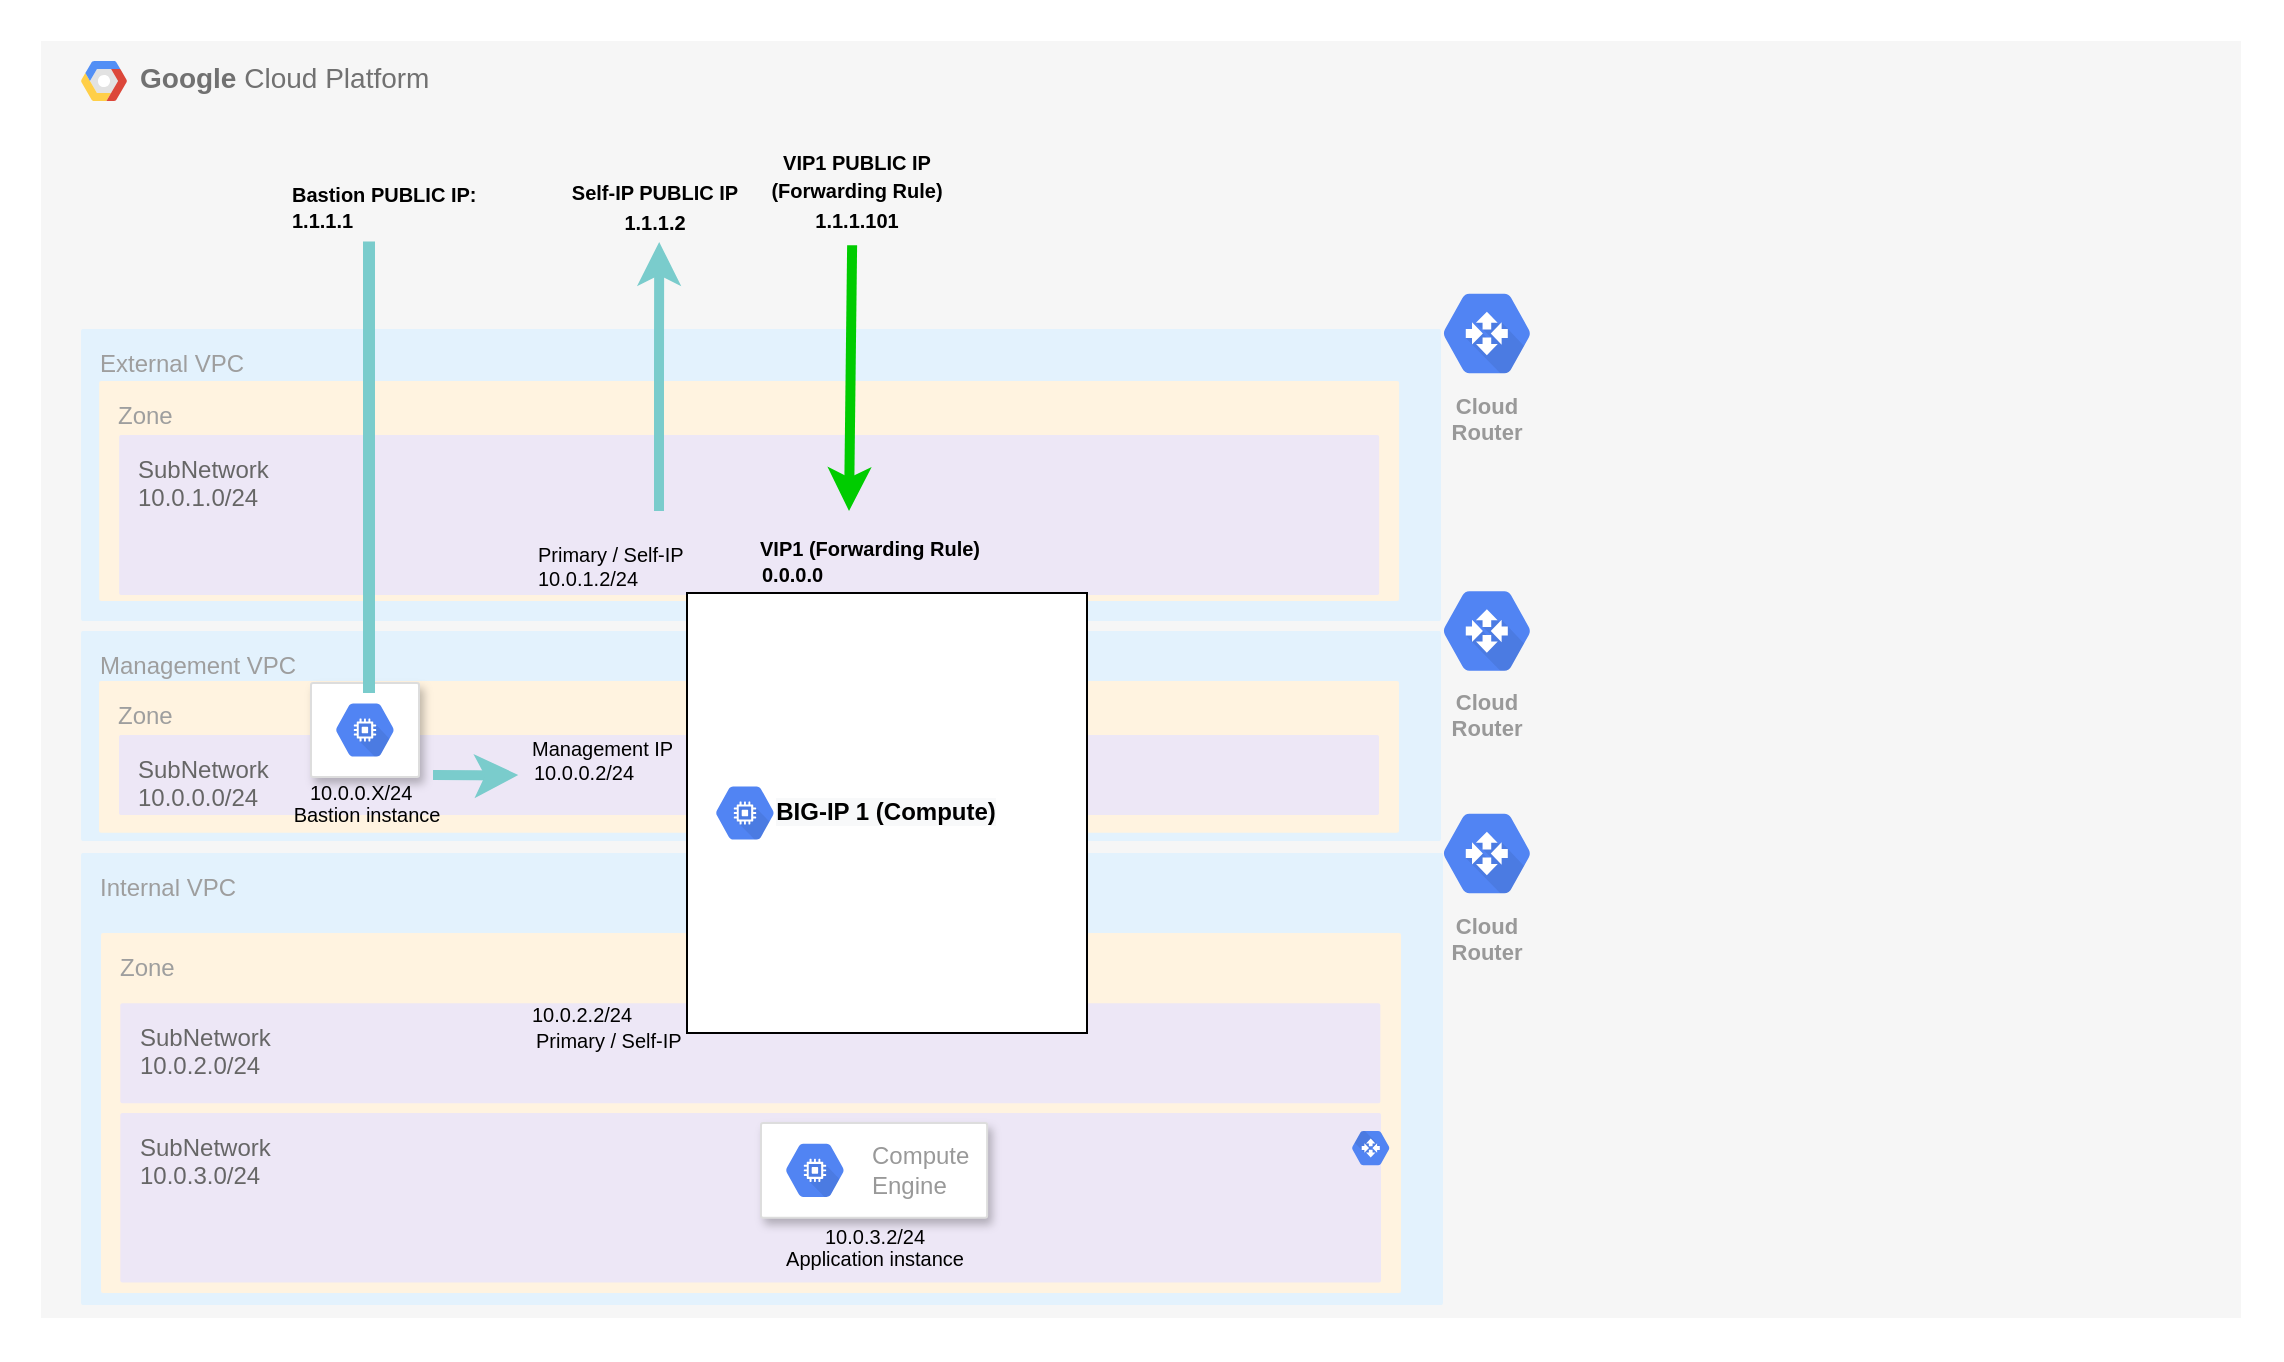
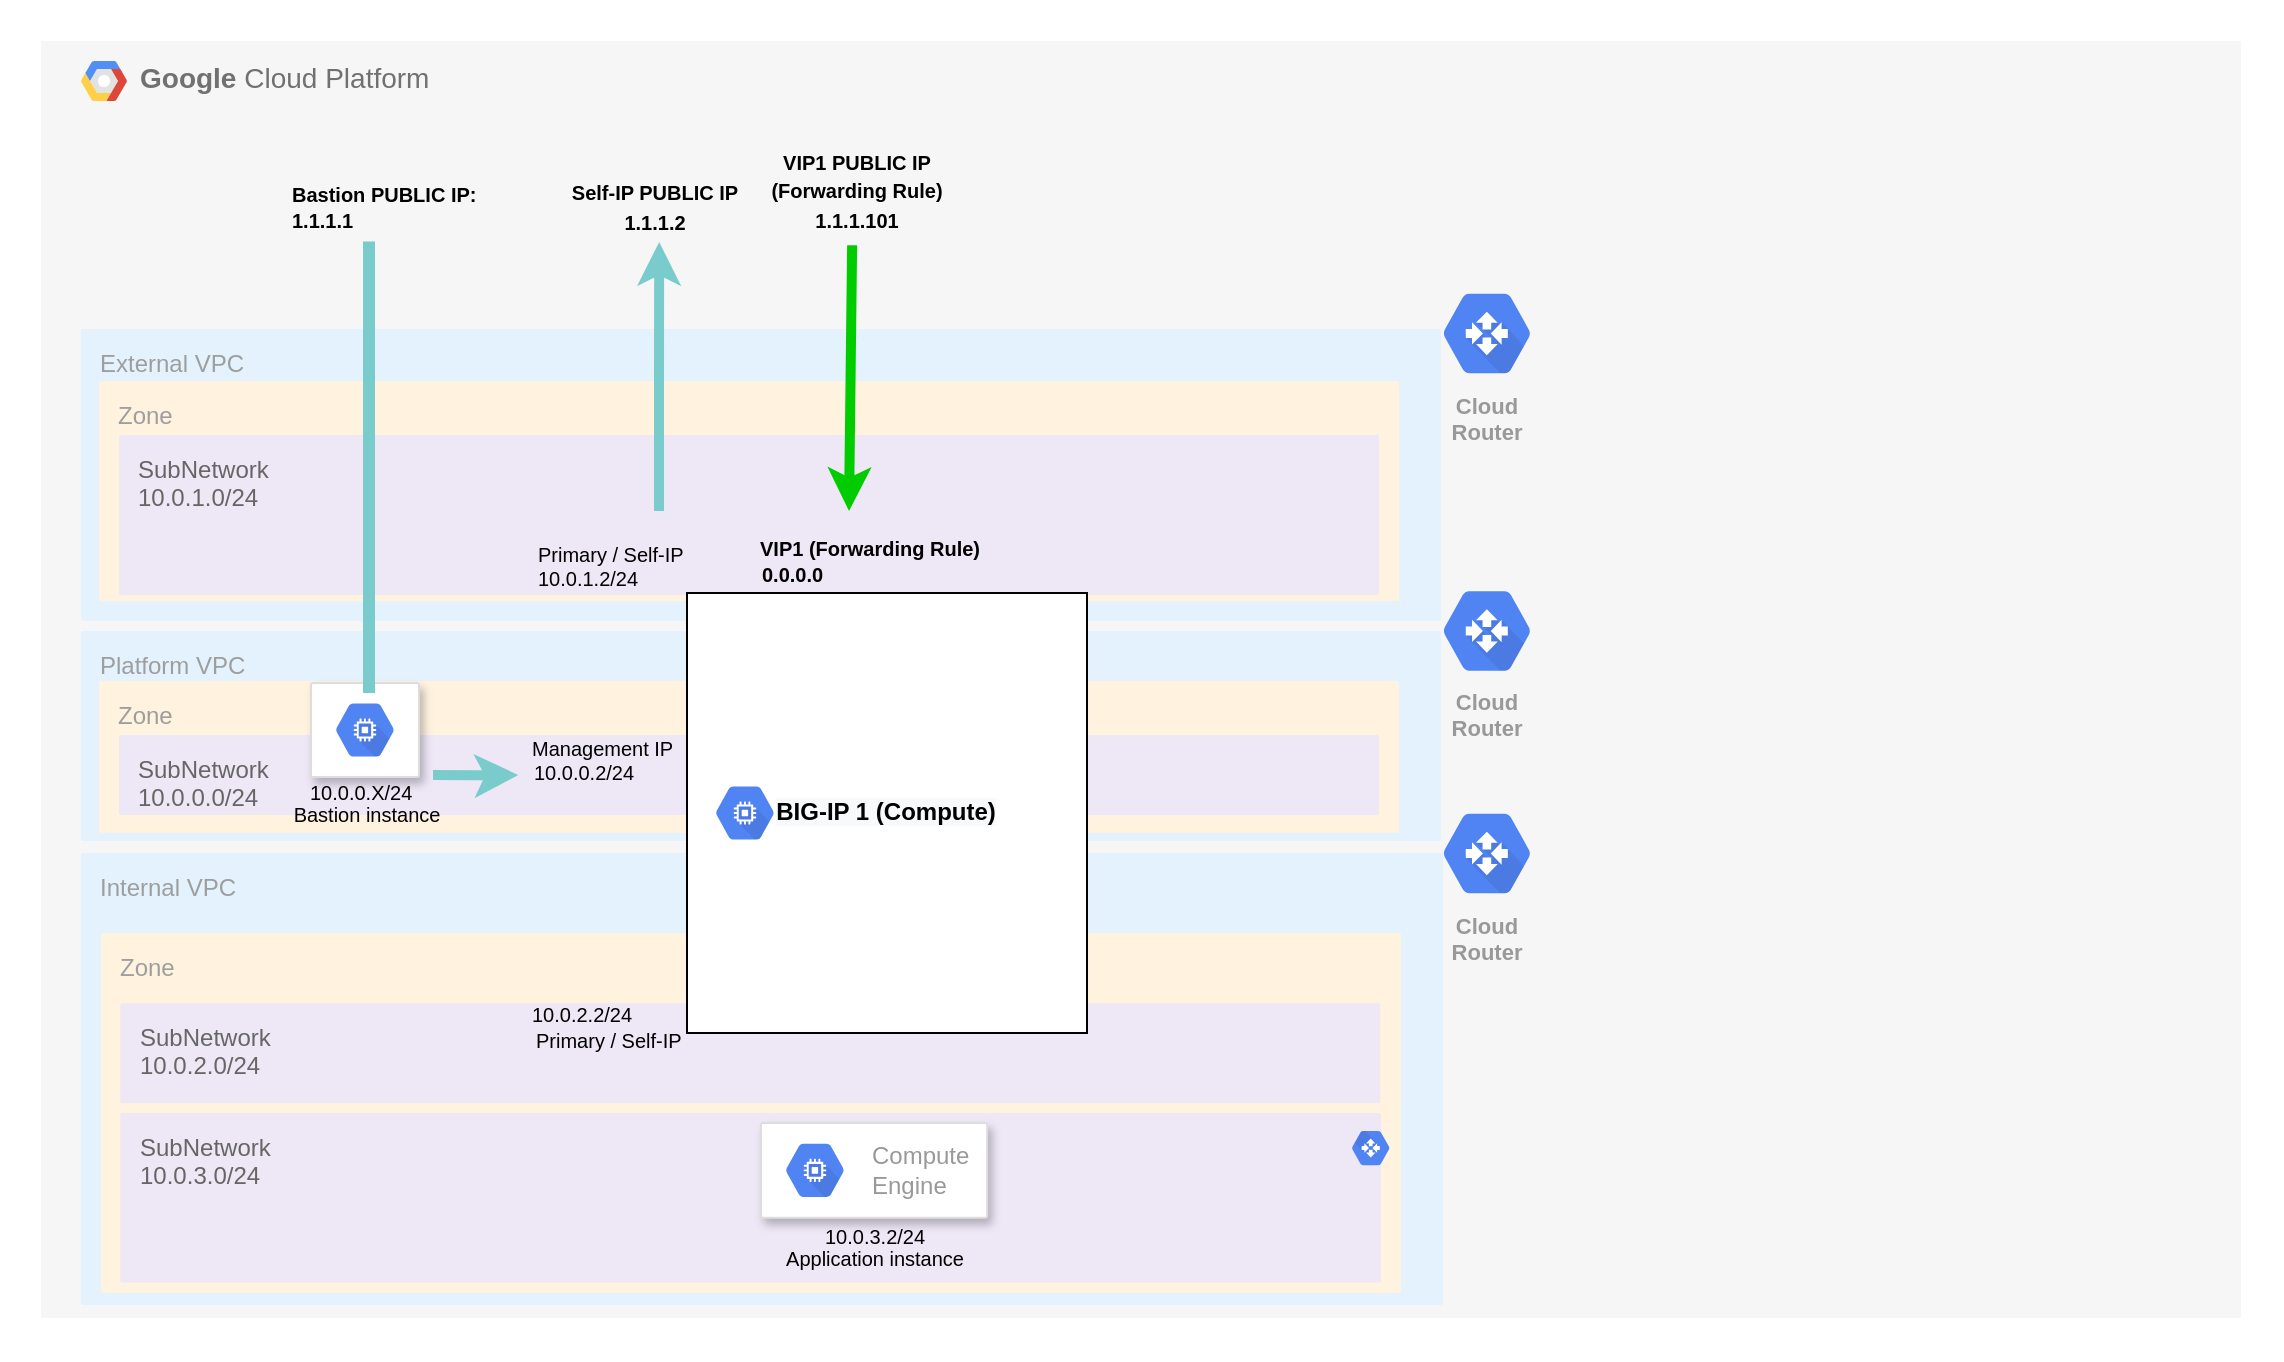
node "Management VPC": label "Management VPC" -> "Platform VPC"
